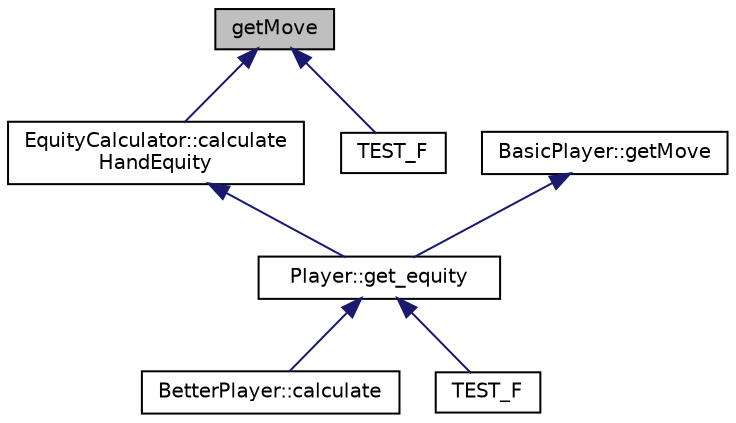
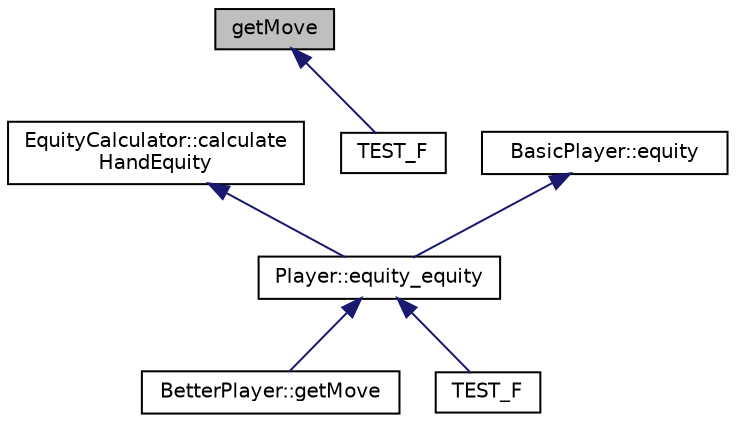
edge "EquityCalculator::calculate HandEquity" -> "getMove": removed
node "BasicPlayer::getMove": label "BasicPlayer::getMove" -> "BasicPlayer::equity"
node "Player::get_equity": label "Player::get_equity" -> "Player::equity_equity"
node "BetterPlayer::calculate": label "BetterPlayer::calculate" -> "BetterPlayer::getMove"
